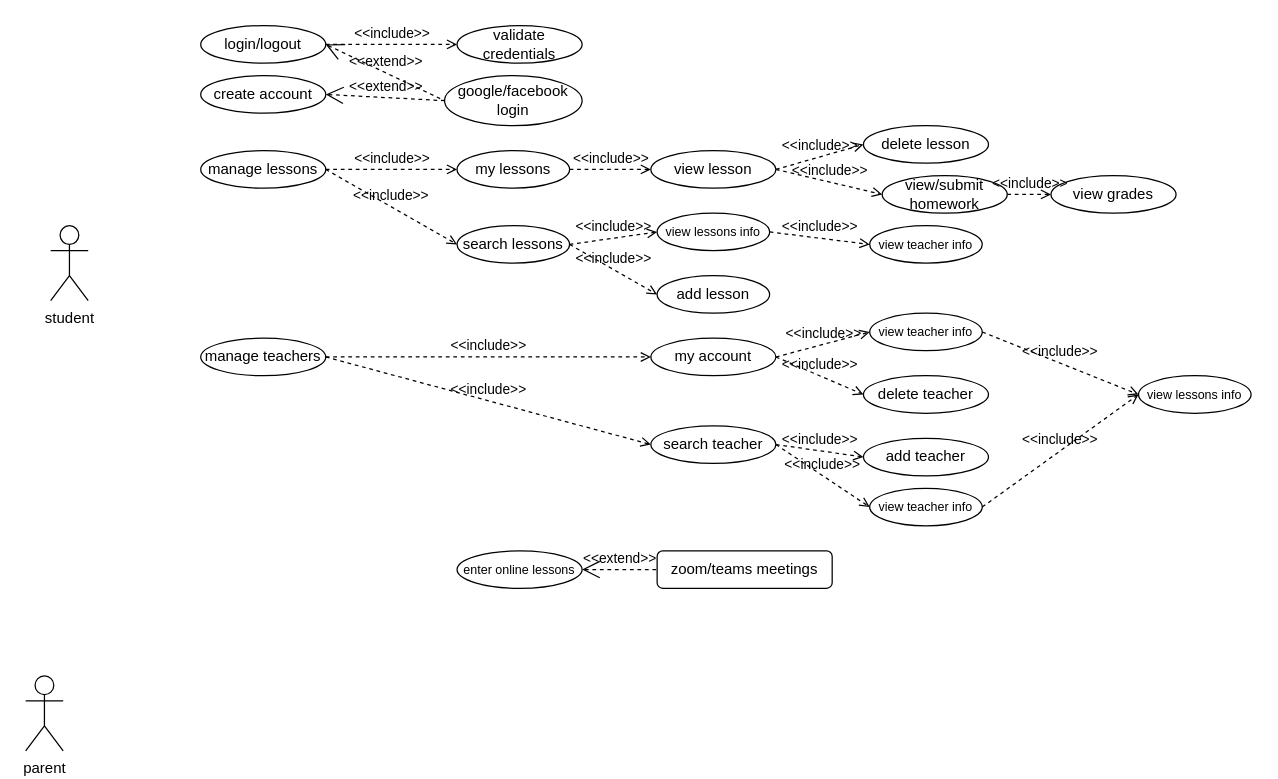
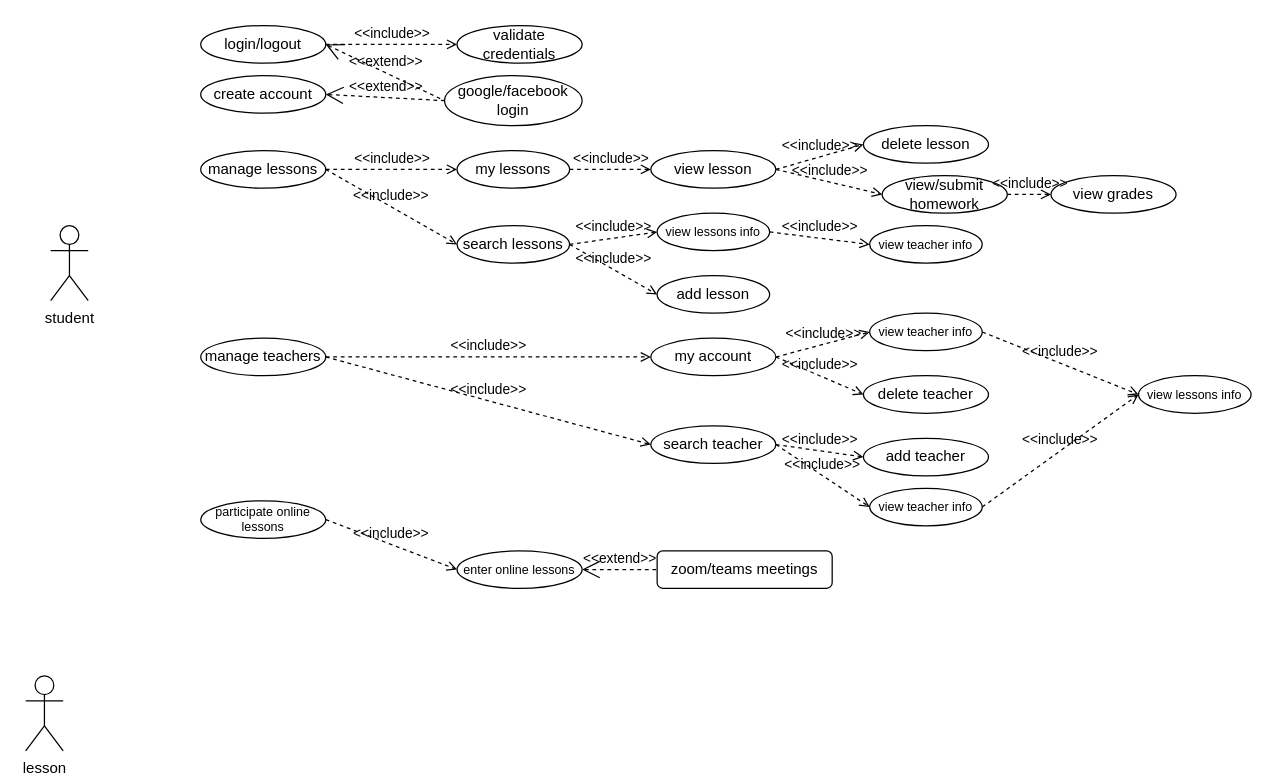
node "participate online lessons": added
edge "participate online lessons" -> "enter online lessons": added, label "<<include>>"
node "parent": label "parent" -> "lesson"
